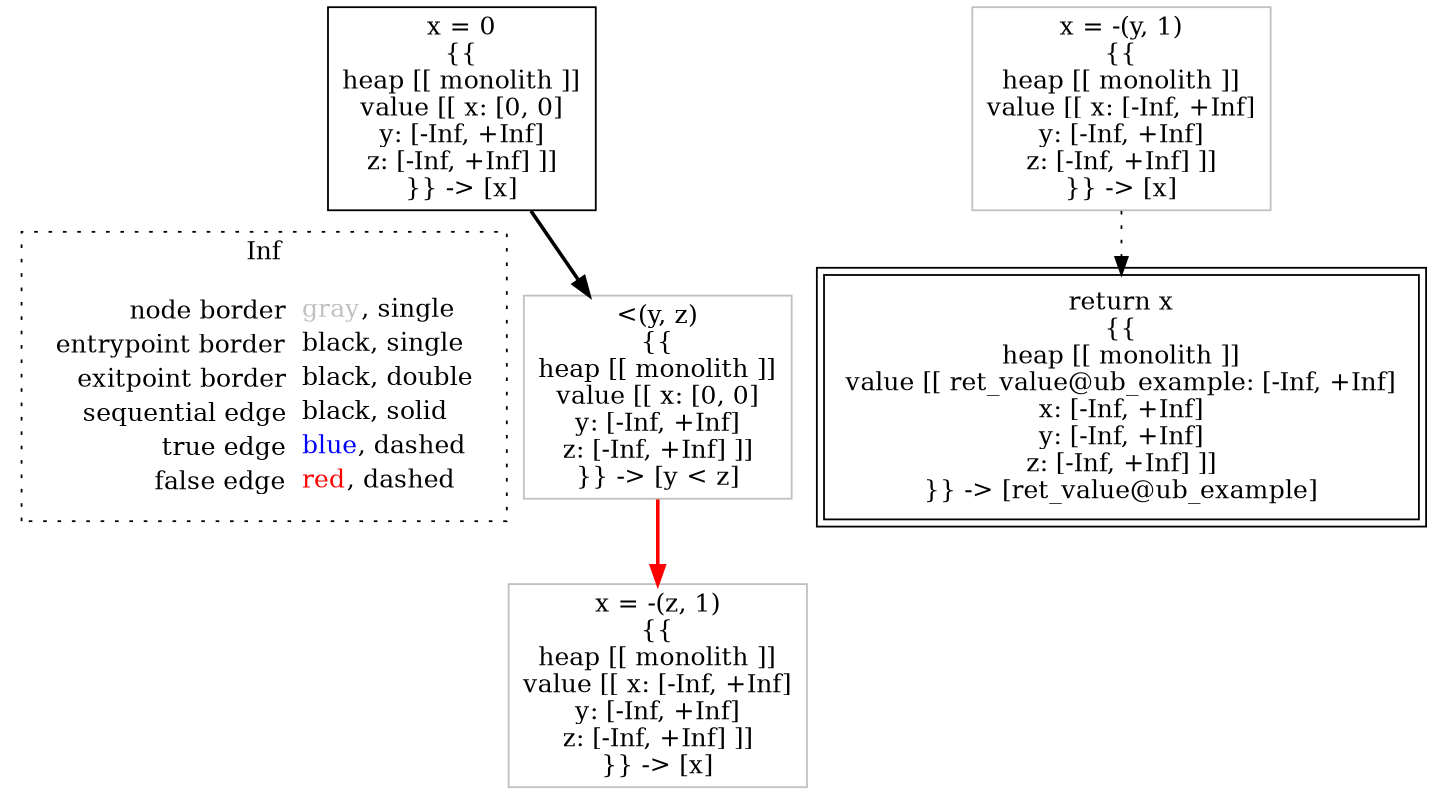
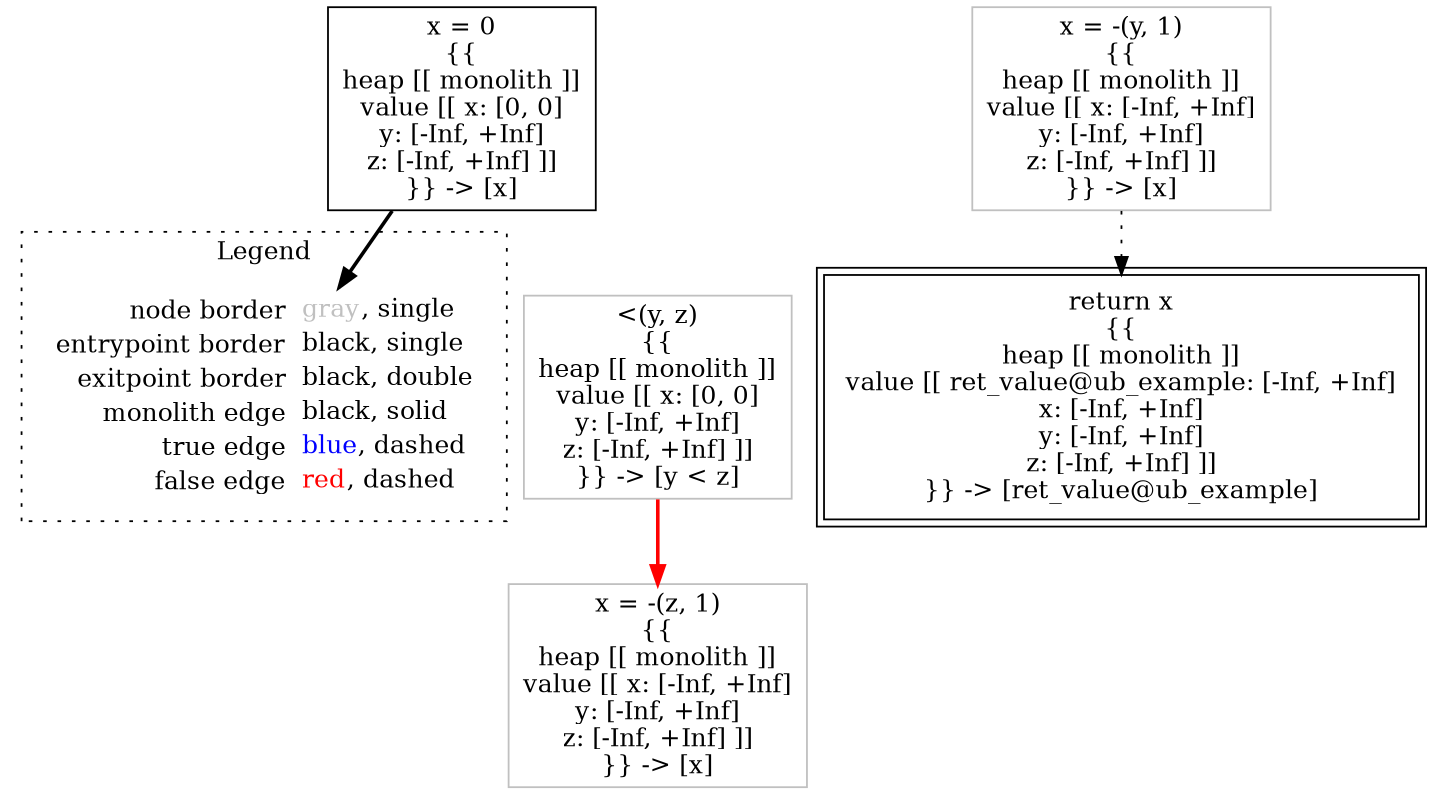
edge "x = 0" -> "<(y, z)": now "x = 0" -> "node border"
cluster "Inf": label "Inf" -> "Legend"
node "node border": text "sequential edge" -> "monolith edge"
